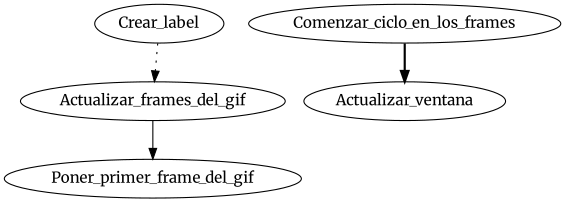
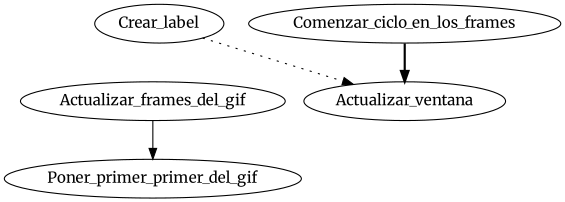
edge "Crear_label" -> "Actualizar_frames_del_gif": now "Crear_label" -> "Actualizar_ventana"
node "Poner_primer_frame_del_gif": label "Poner_primer_frame_del_gif" -> "Poner_primer_primer_del_gif"
